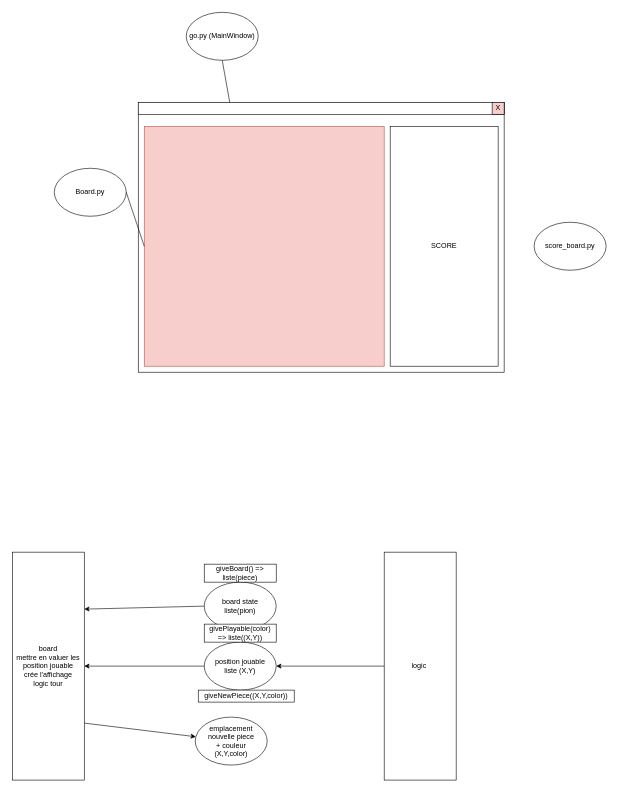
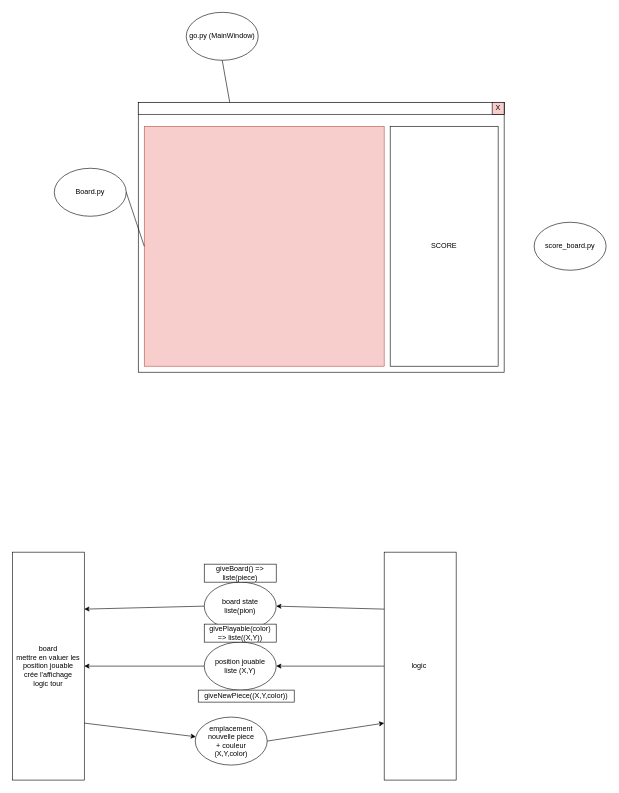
edge "logic" -> "board state liste(pion)": added
edge "emplacement nouvelle piece + couleur (X,Y,color)" -> "logic": added
